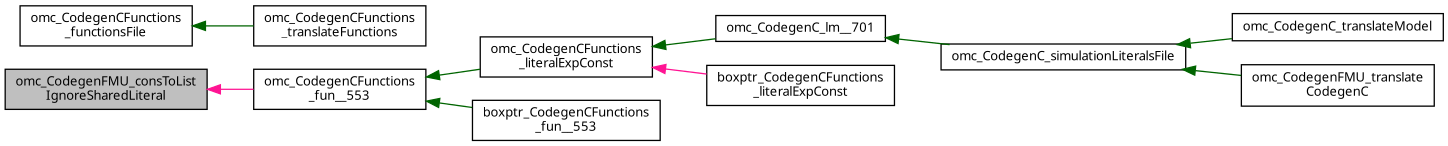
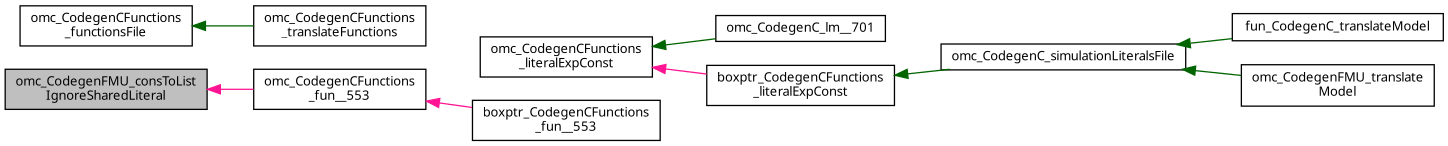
node "omc_CodegenC_translateModel": label "omc_CodegenC_translateModel" -> "fun_CodegenC_translateModel"
edge "omc_CodegenC_simulationLiteralsFile" -> "omc_CodegenC_lm__701": now "omc_CodegenC_simulationLiteralsFile" -> "boxptr_CodegenCFunctions _literalExpConst"
edge "omc_CodegenCFunctions _literalExpConst" -> "omc_CodegenCFunctions _fun__553": removed
node "omc_CodegenFMU_translate CodegenC": label "omc_CodegenFMU_translate CodegenC" -> "omc_CodegenFMU_translate Model"
edge "boxptr_CodegenCFunctions _fun__553" -> "omc_CodegenCFunctions _fun__553": color darkgreen -> deeppink
